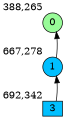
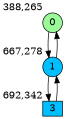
edge "0 388,265" -> "1 667,278": added
edge "1 667,278" -> "3 692,342": added
